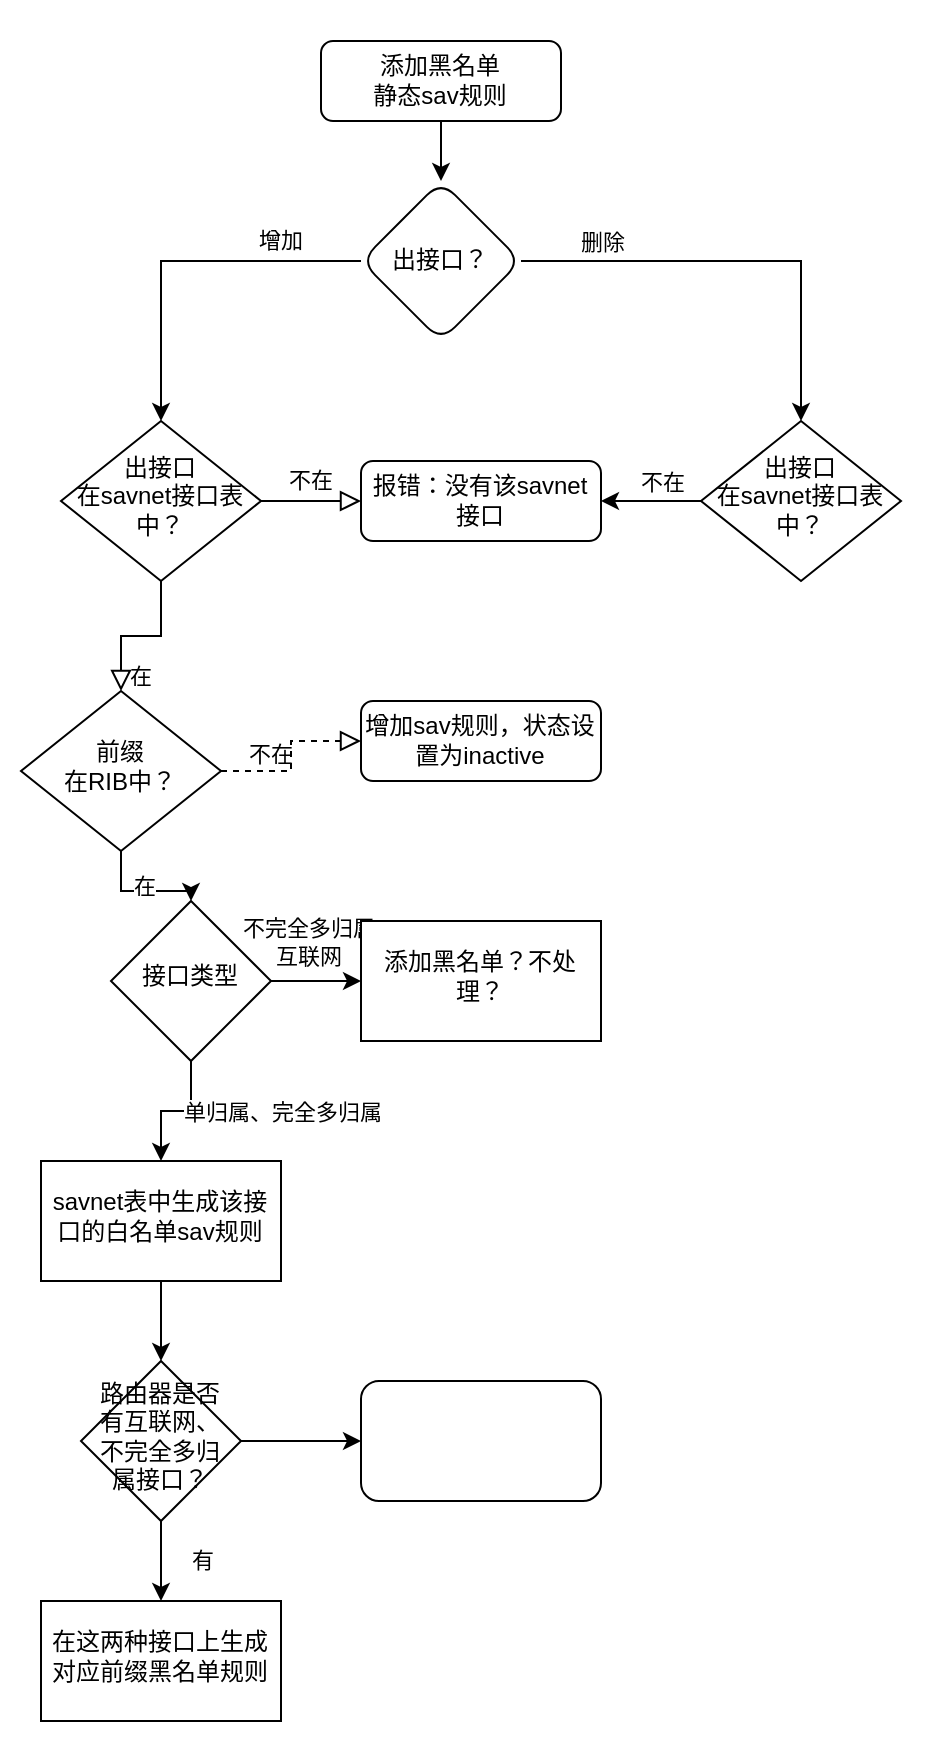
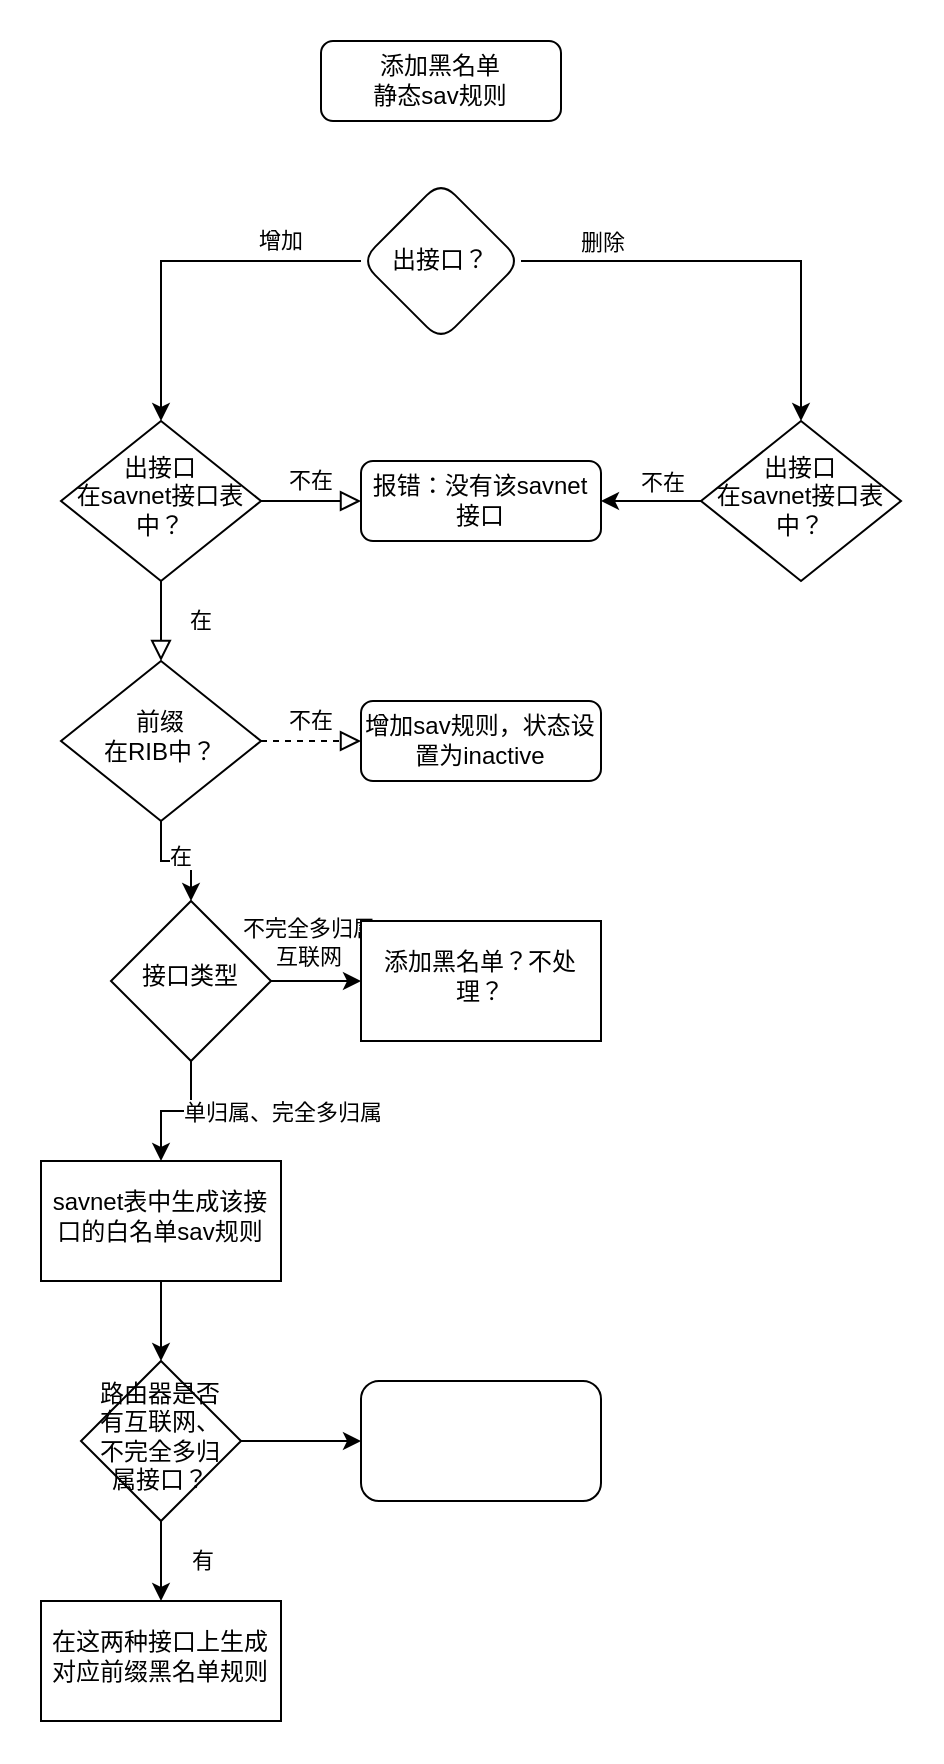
edge "添加黑名单 静态sav规则" -> "出接口？": removed
node "前缀 在RIB中？": moved (121, 771) -> (161, 741)
